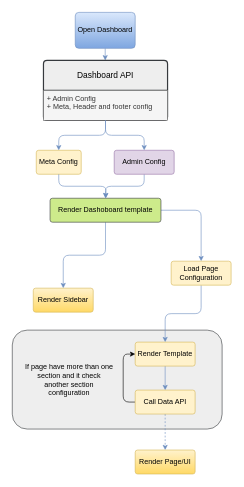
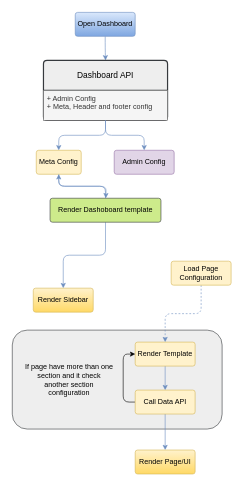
node "Open Dashboard": size 60x36 -> 60x24
edge "Admin Config" -> "Render Dashoboard template": removed
edge "Render Dashoboard template" -> "Load Page Configuration": now "Render Dashoboard template" -> "Meta Config"
edge "Load Page Configuration" -> "Render Template": style solid -> dashed
edge "Call Data API" -> "Render Page/UI": style dashed -> solid
